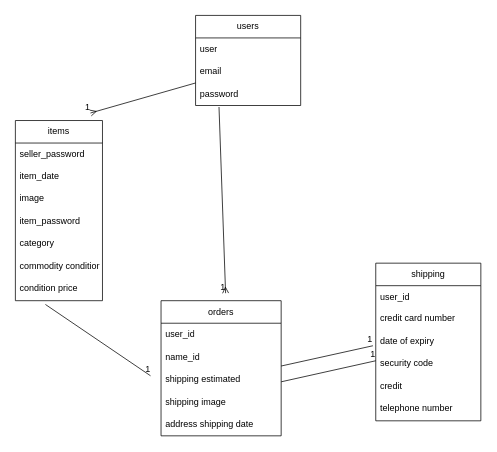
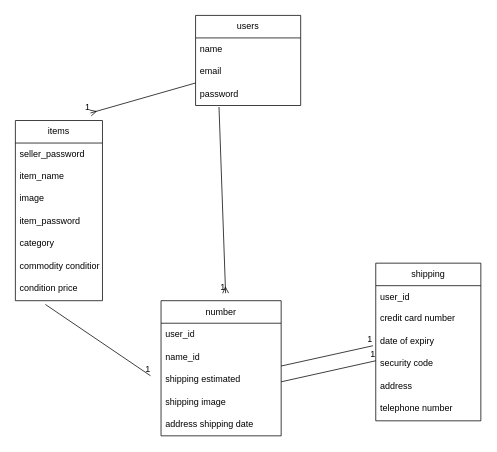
node "user": label "user" -> "name"
node "item_date": label "item_date" -> "item_name"
node "orders": label "orders" -> "number"
node "credit": label "credit" -> "address"
